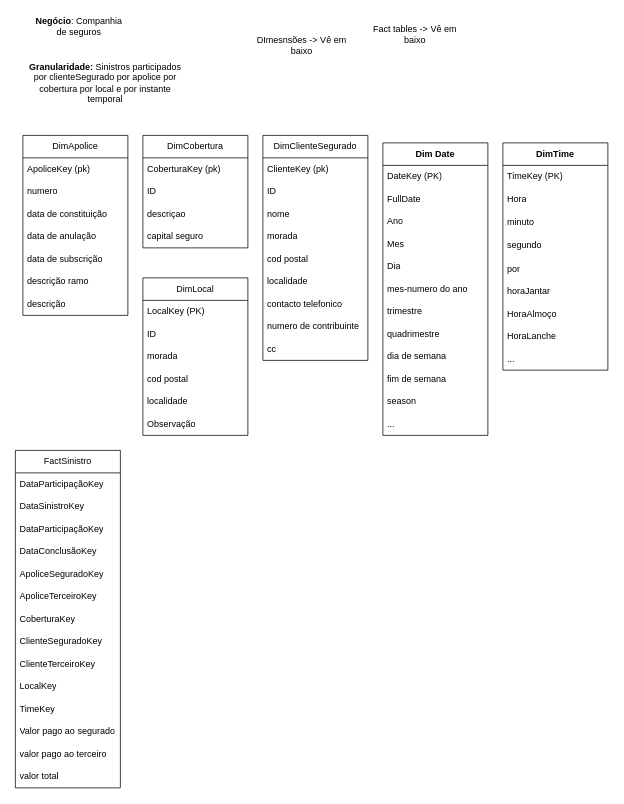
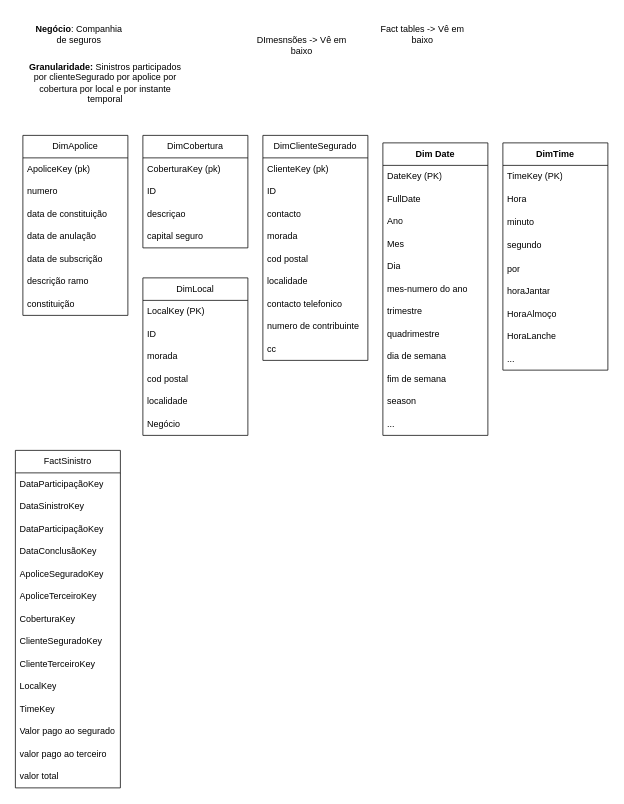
node "Negócio: Companhia de seguros": moved (79, 27) -> (79, 34)
node "Fact tables -> Vê em baixo": moved (415, 34) -> (423, 34)
node "nome": label "nome" -> "contacto"
node "descrição": label "descrição" -> "constituição"
node "Observação": label "Observação" -> "Negócio"
